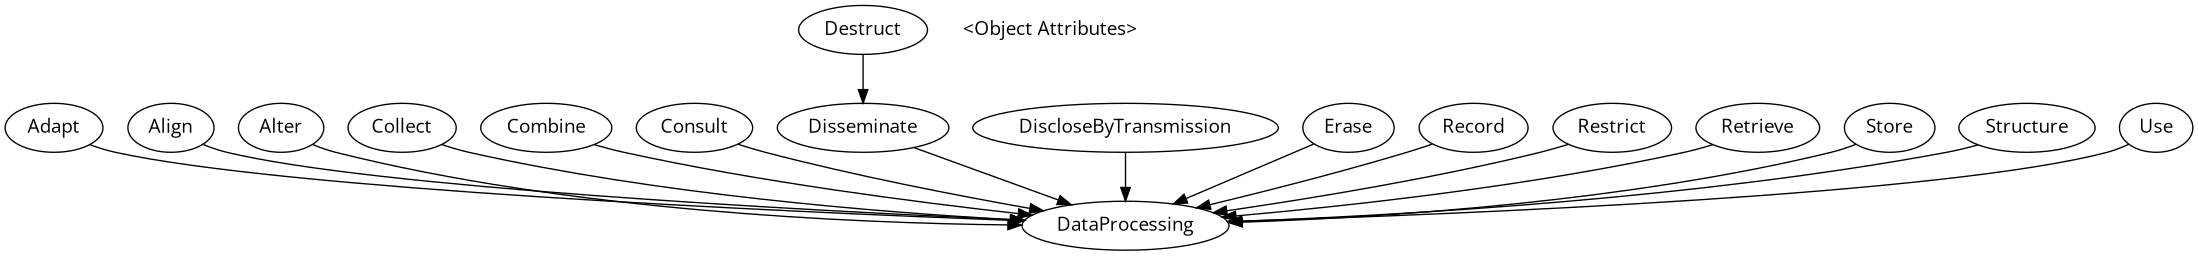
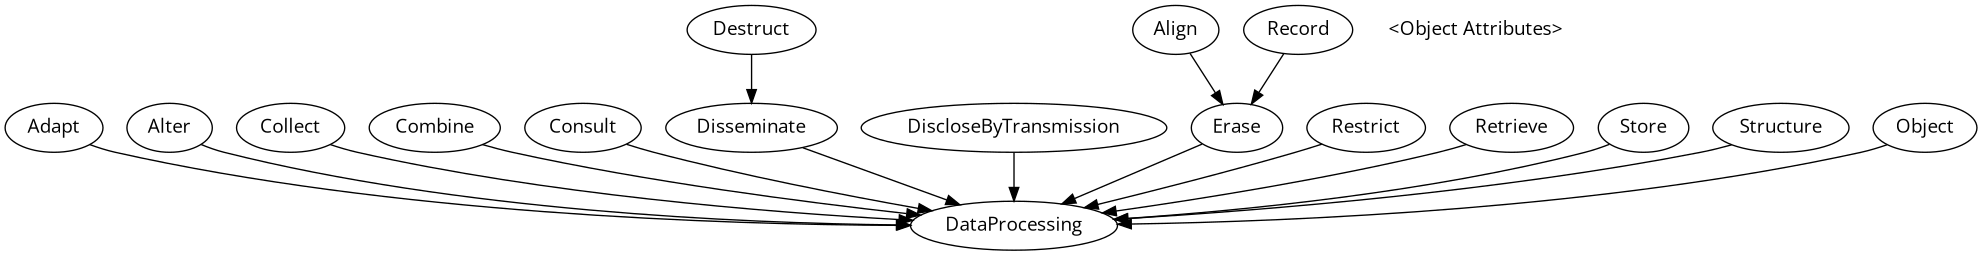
node "Use": label "Use" -> "Object"
edge "Record" -> "DataProcessing": now "Record" -> "Erase"
edge "Align" -> "DataProcessing": now "Align" -> "Erase"
